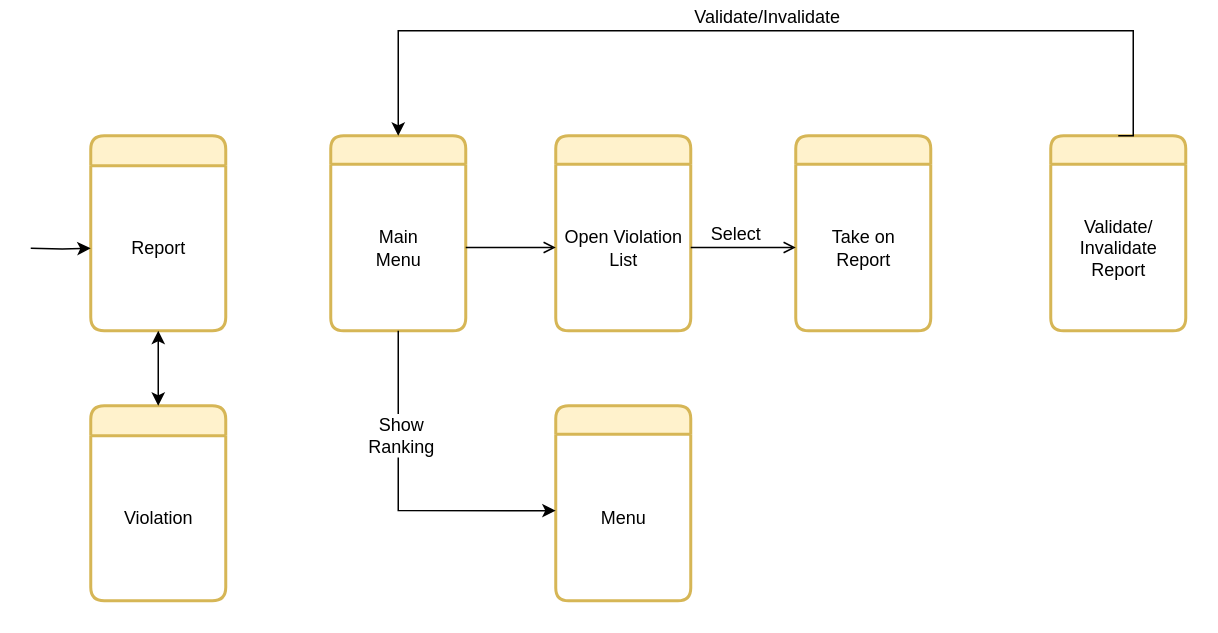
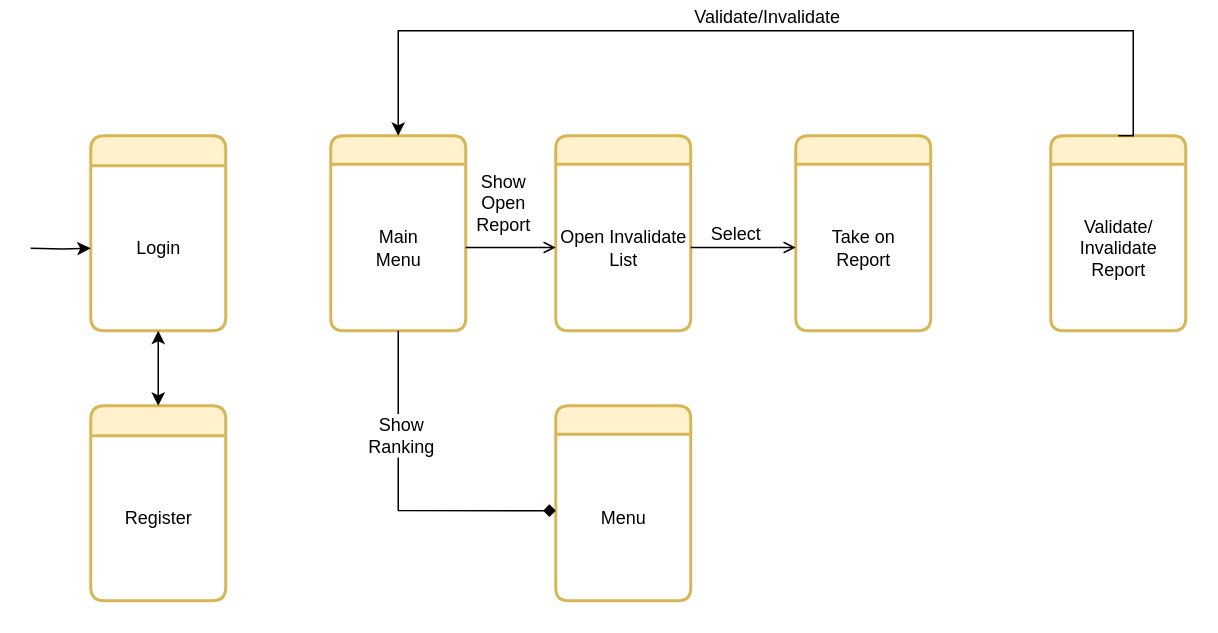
node "Show Open Report": added
node "Report": label "Report" -> "Login"
node "Open Violation List": label "Open Violation List" -> "Open Invalidate List"
edge "Main Menu" -> "Menu": arrowhead classic -> diamond
node "Violation": label "Violation" -> "Register"
